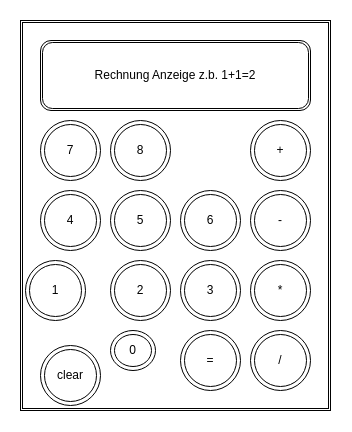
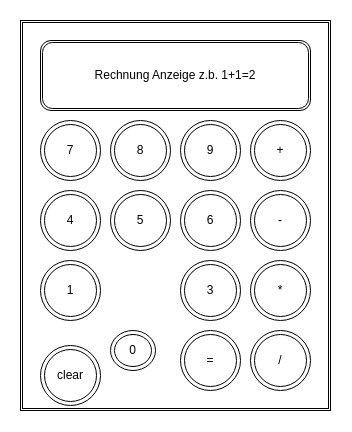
node "9": added
node "1": moved (56, 291) -> (71, 291)
node "2": removed
